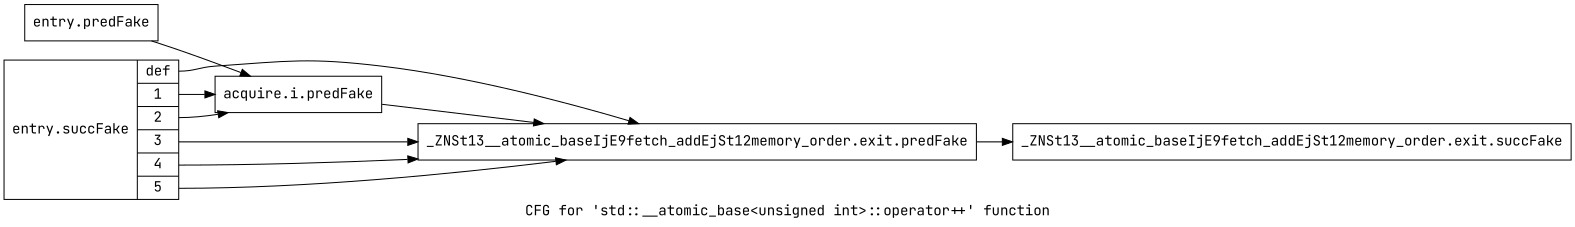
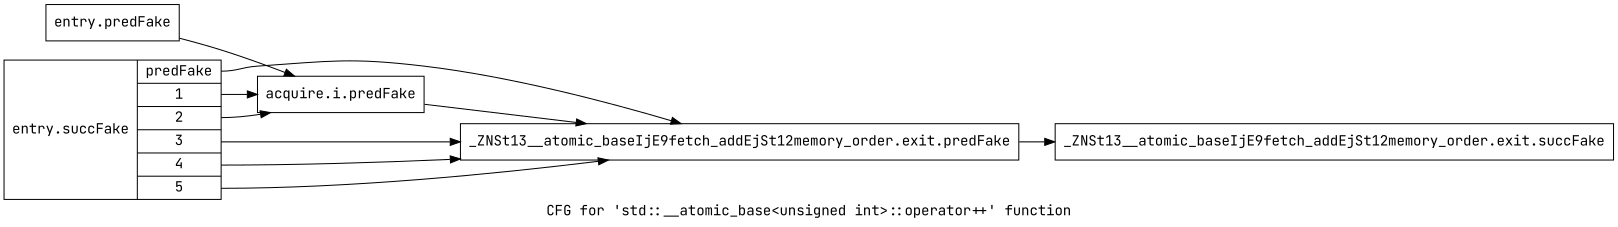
node "entry.succFake": text "def" -> "predFake"
